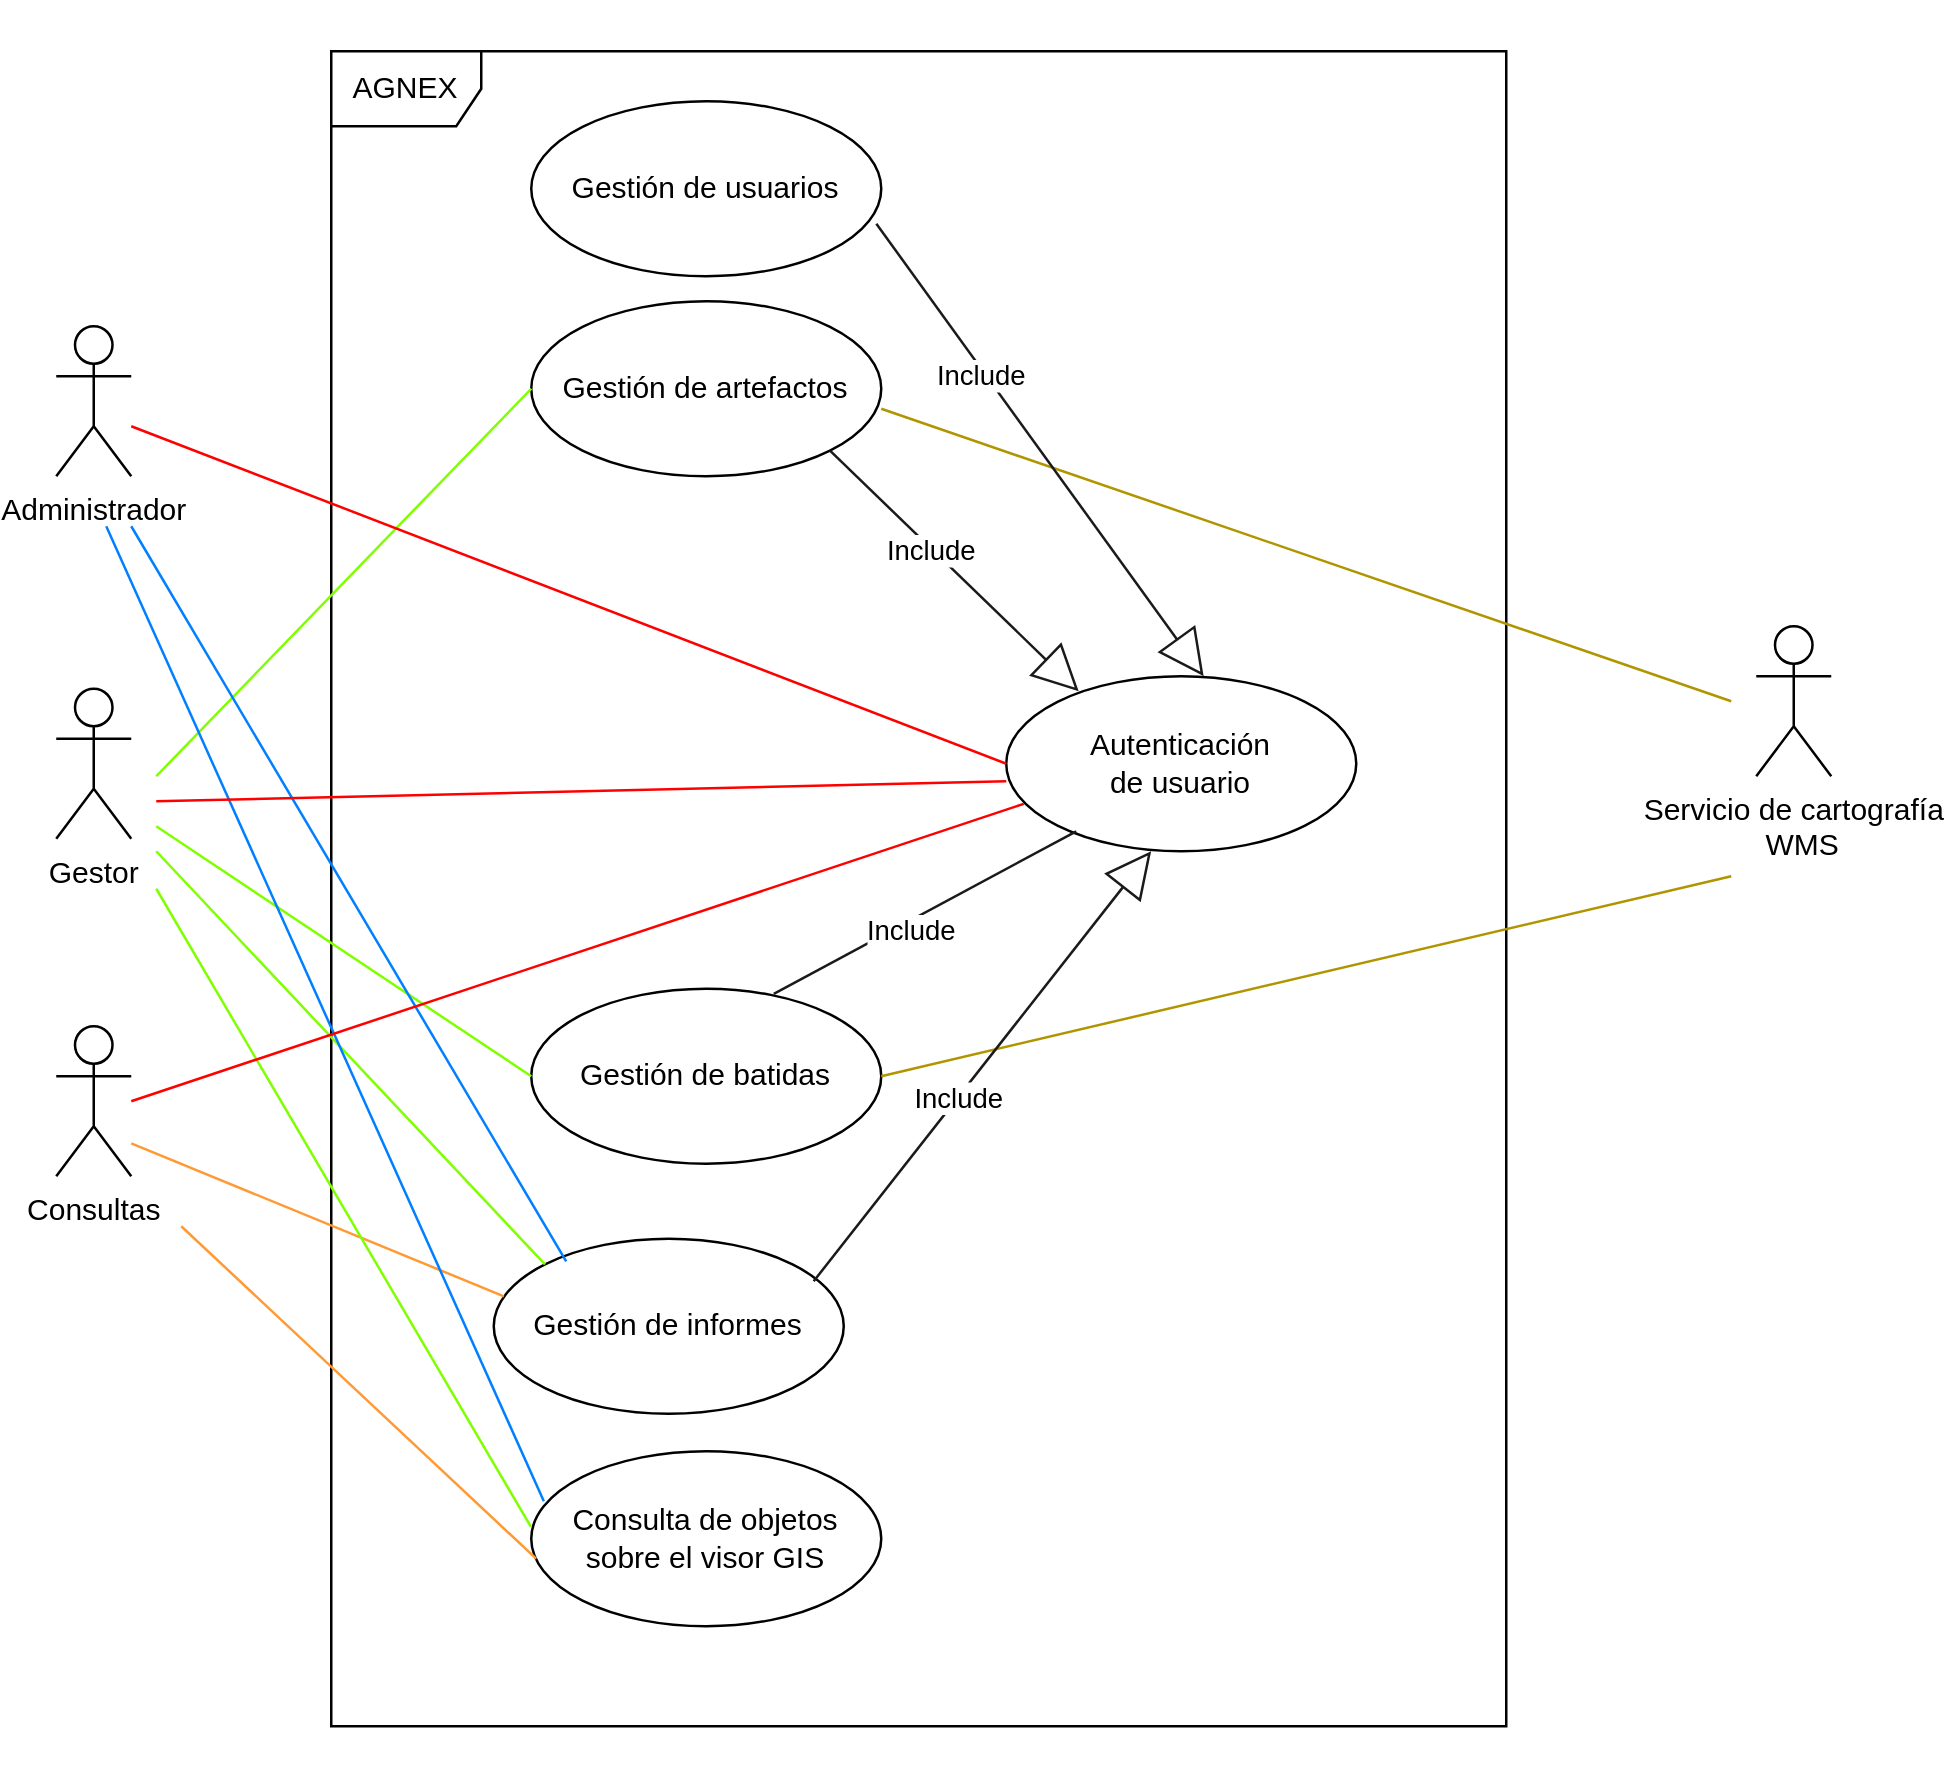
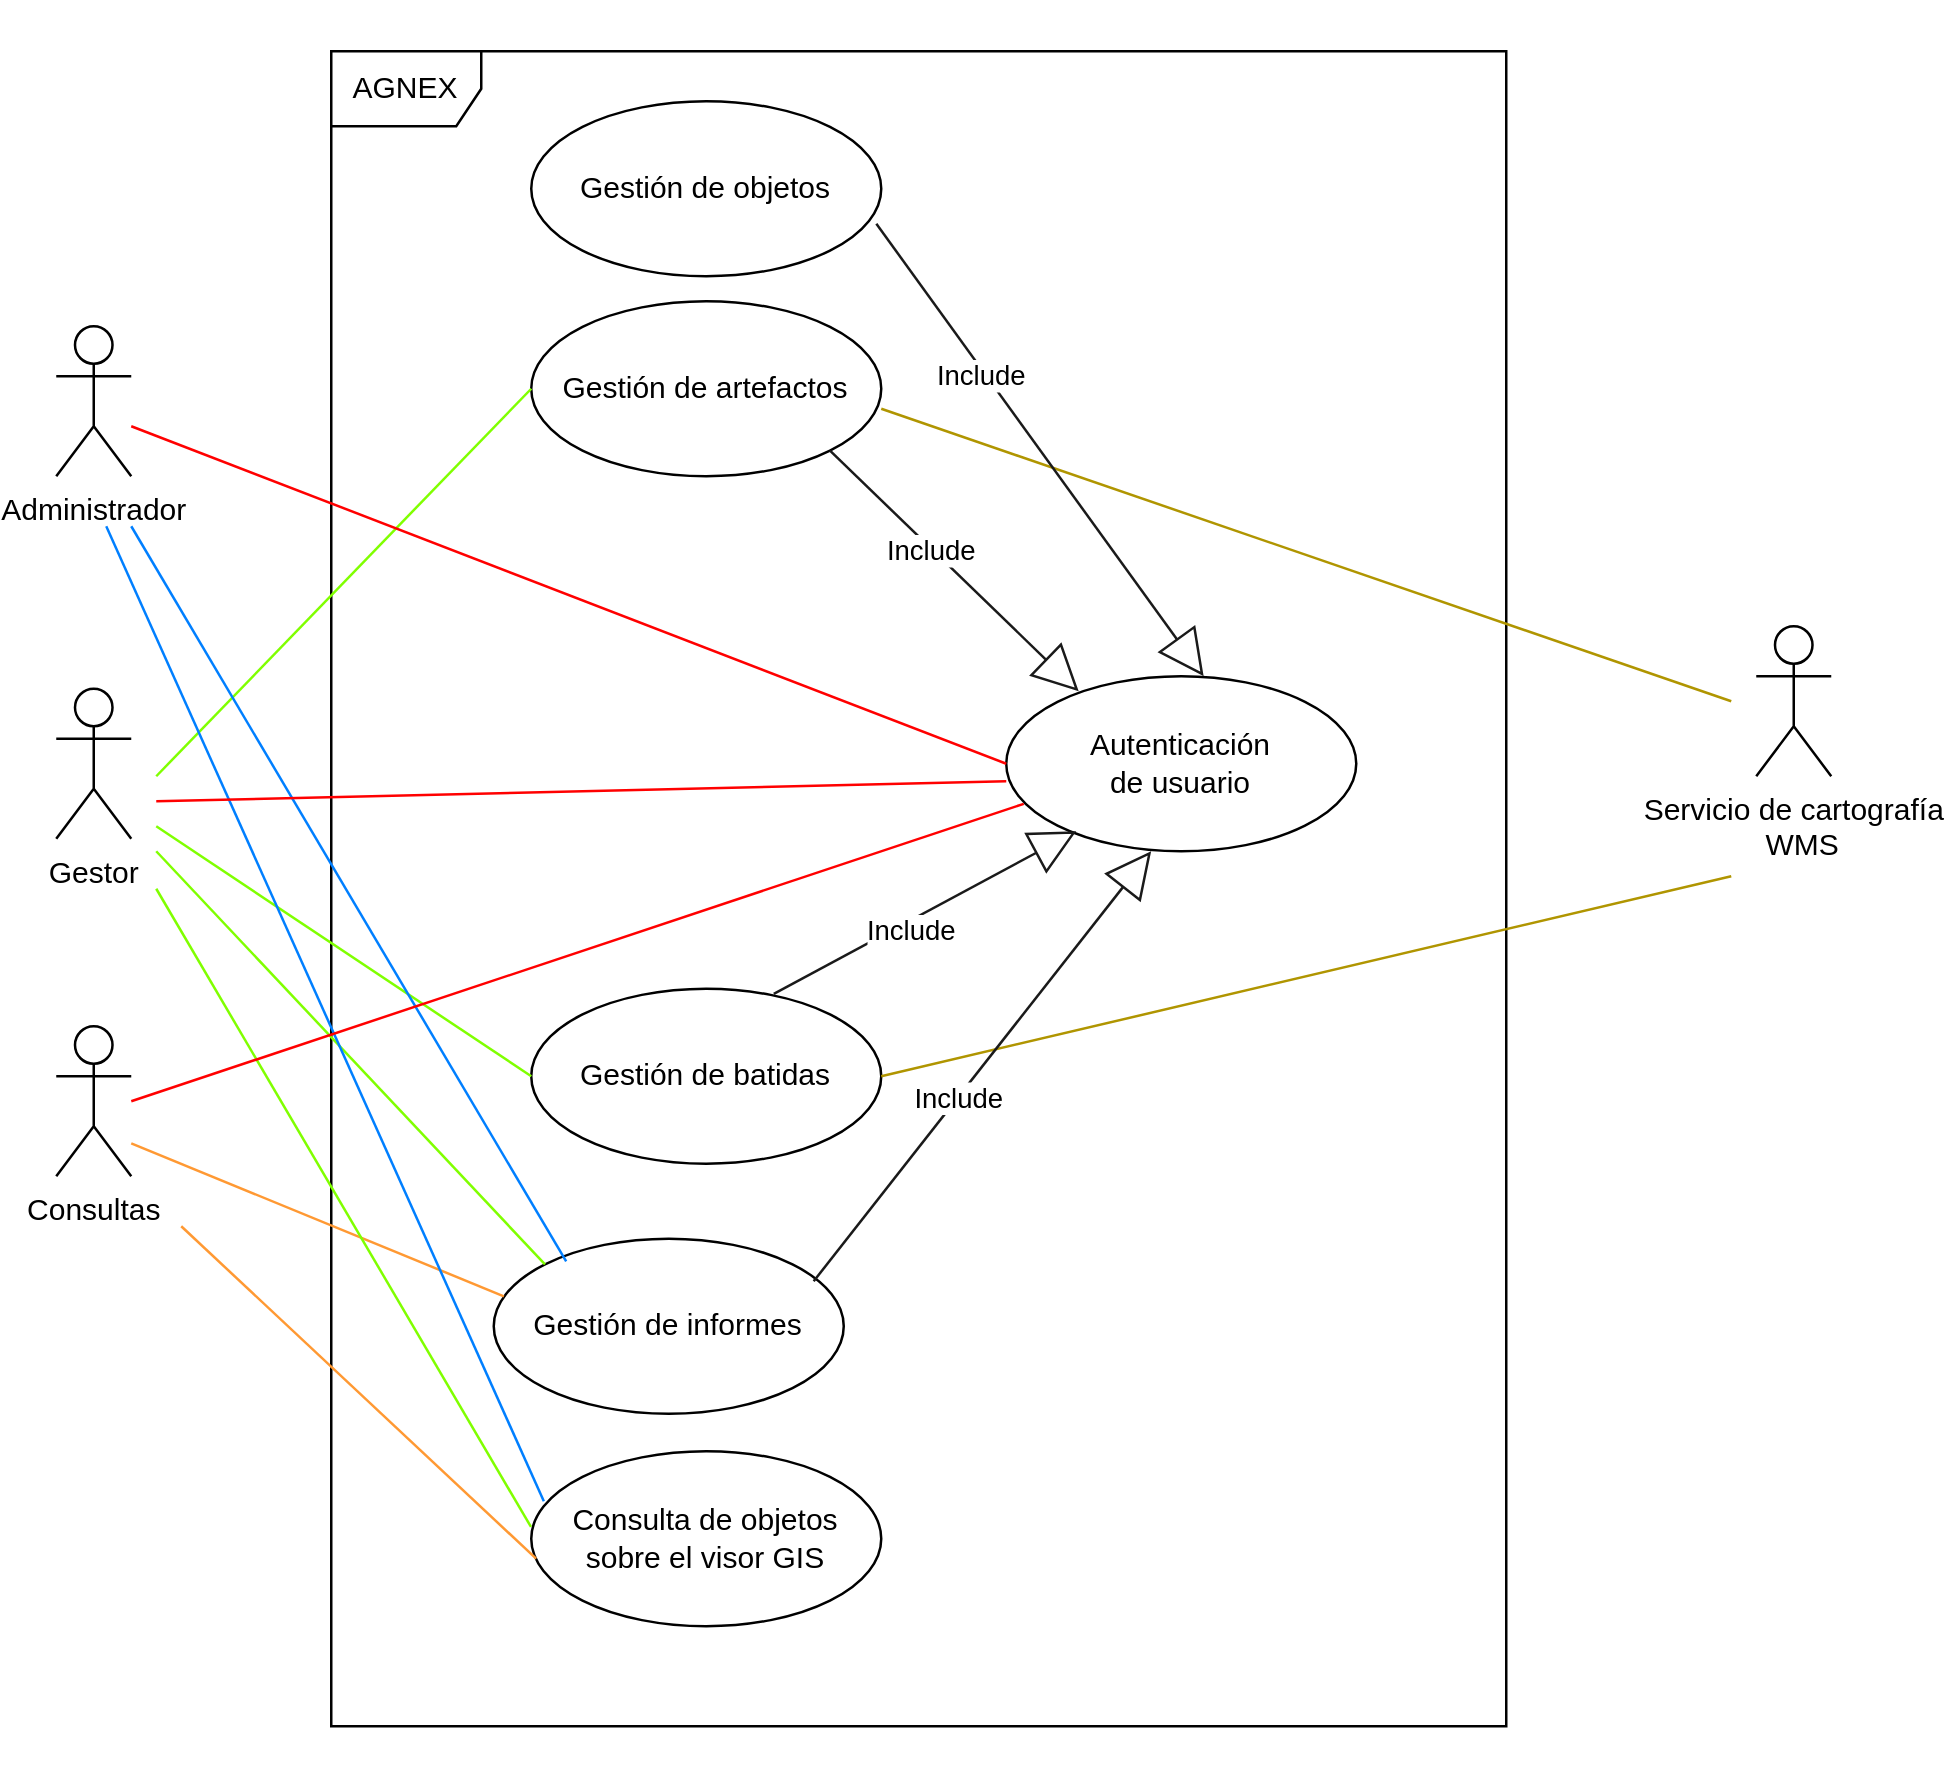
node "Gestión de usuarios": label "Gestión de usuarios" -> "Gestión de objetos"
edge "Autenticación de usuario" -- "Gestión de batidas": arrowhead none -> block
